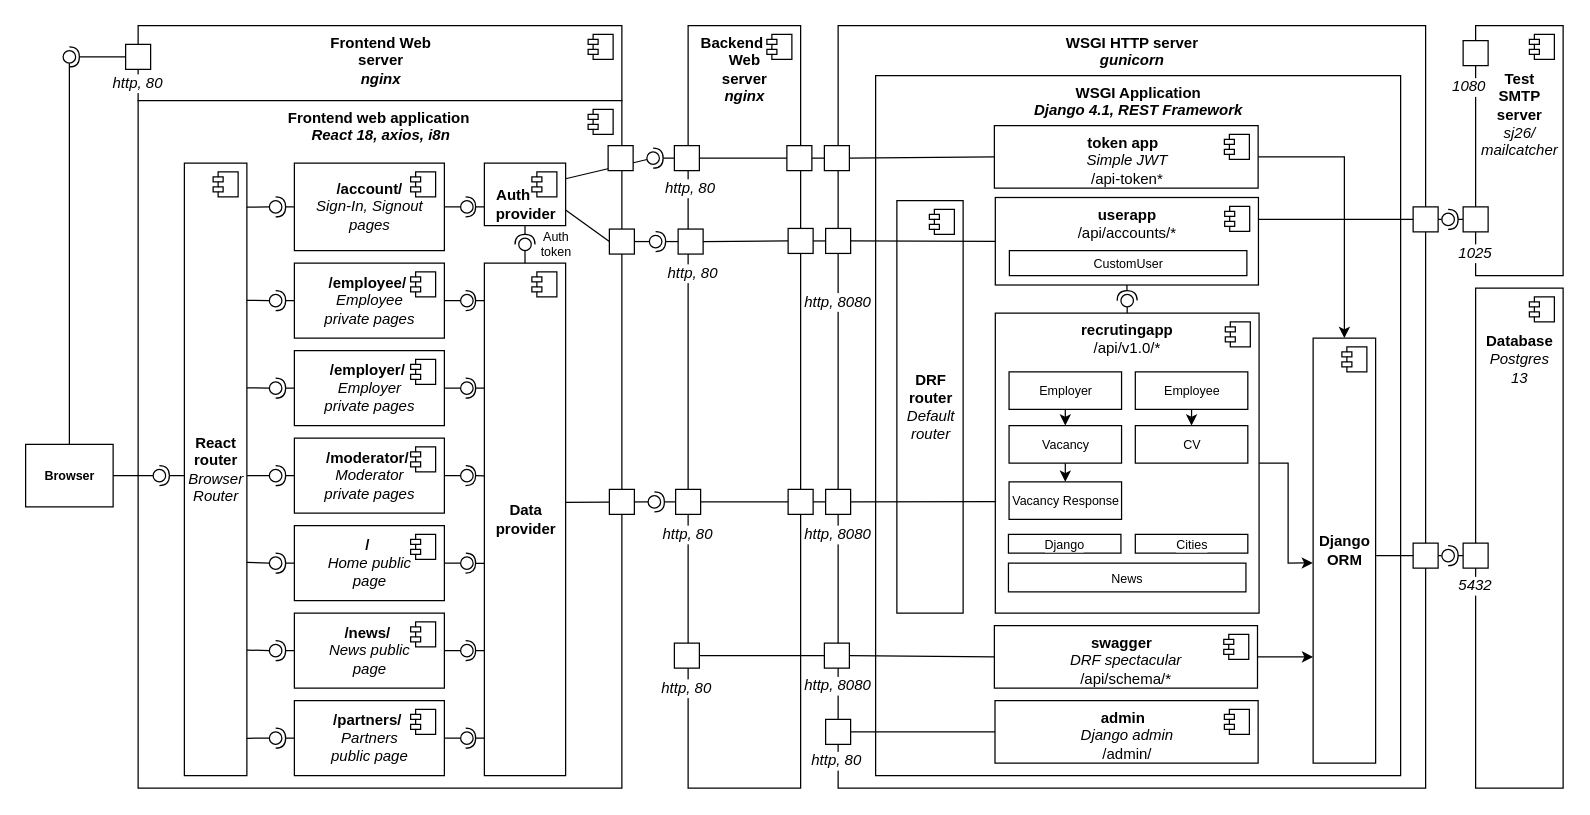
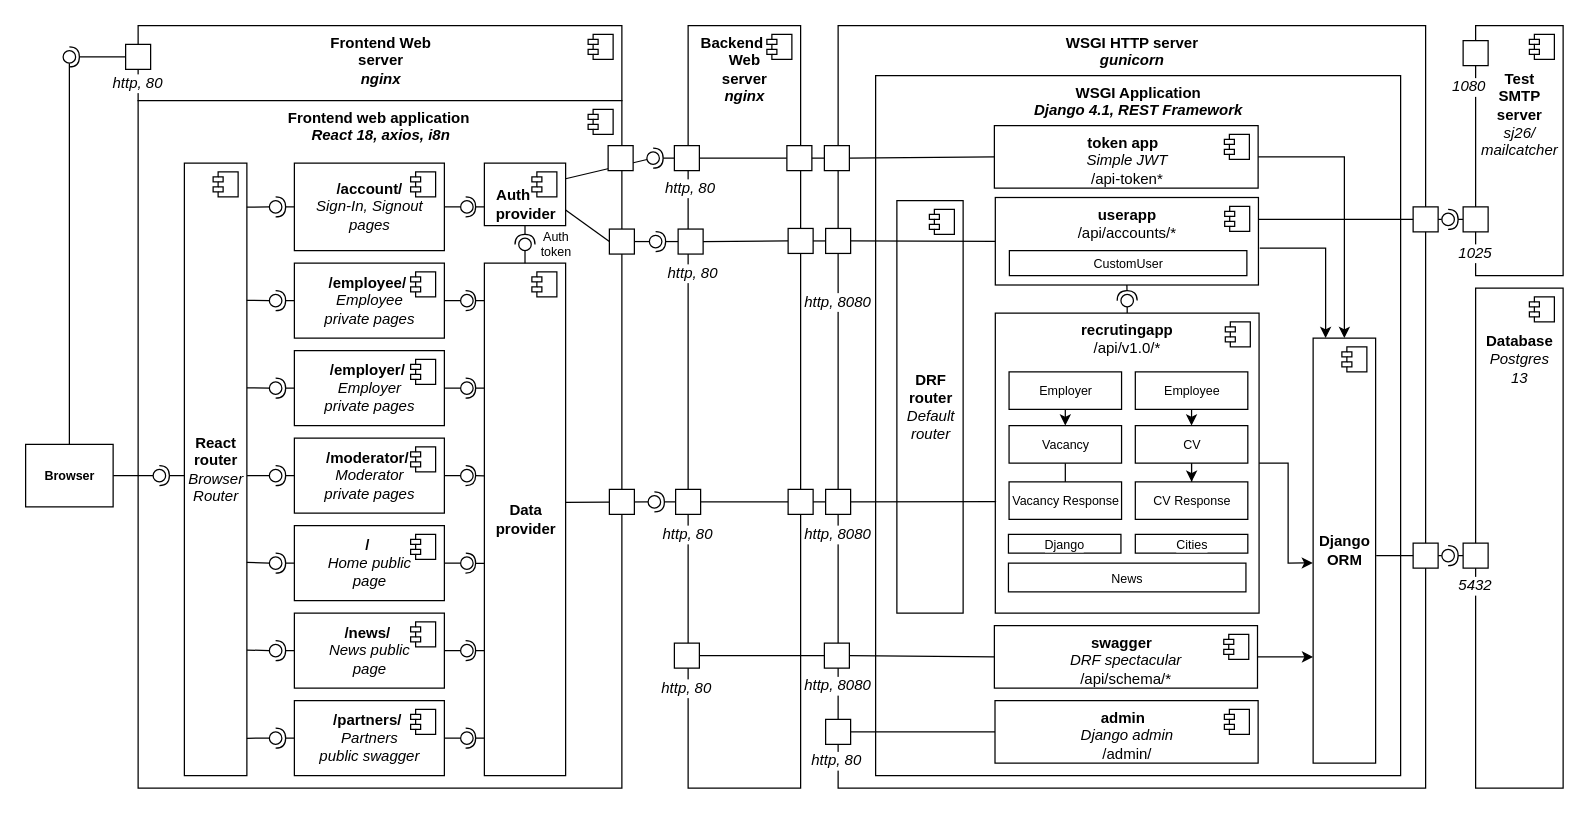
edge "userapp /api/accounts/*" -> "Django ORM": added
edge "Vacancy" -> "Vacancy Response": arrowhead classic -> none
edge "CV" -> "CV Response": added
node "CV Response": added
node "/partners/ Partners public page": label "/partners/ Partners public page" -> "/partners/ Partners public swagger"
